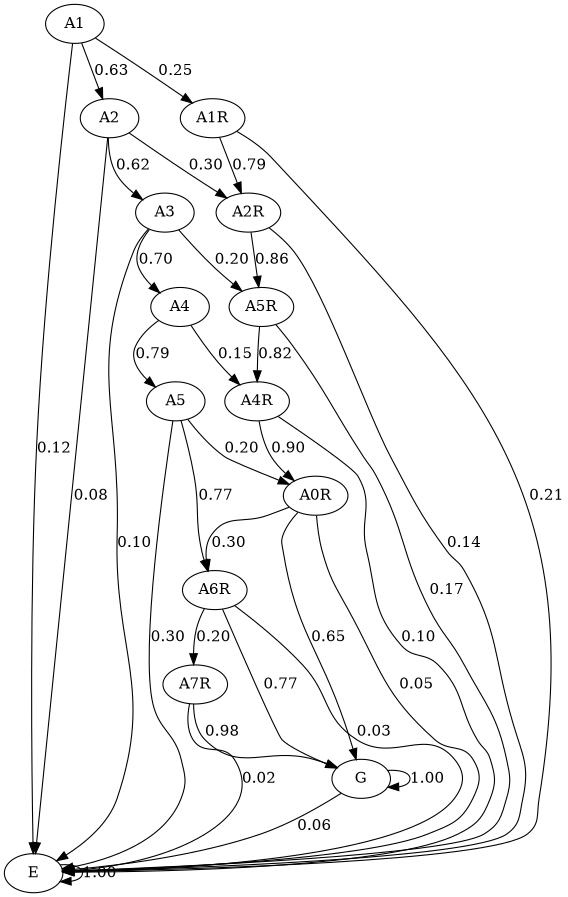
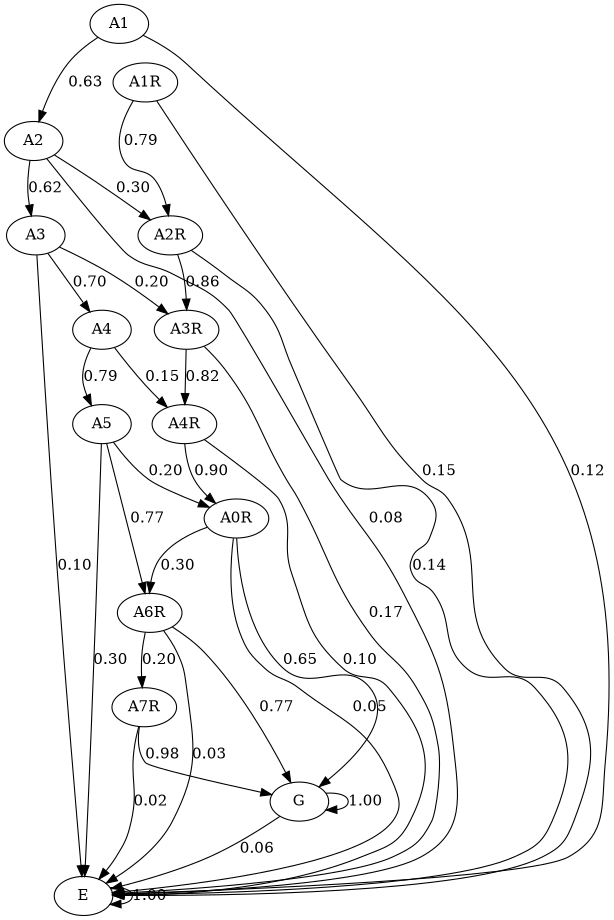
edge "A1" -> "A1R": removed, label "0.25"
node "A5R": label "A5R" -> "A3R"
edge "A1R" -> "E": label "0.21" -> "0.15"
